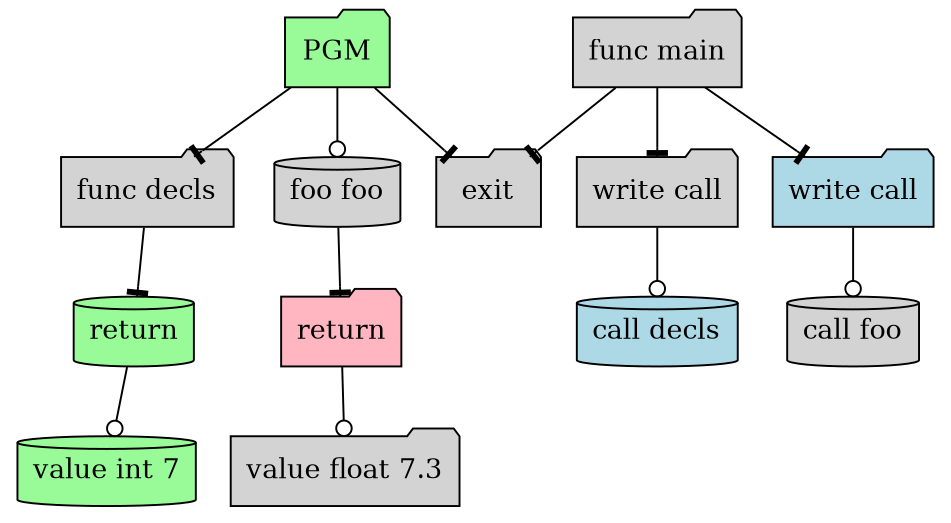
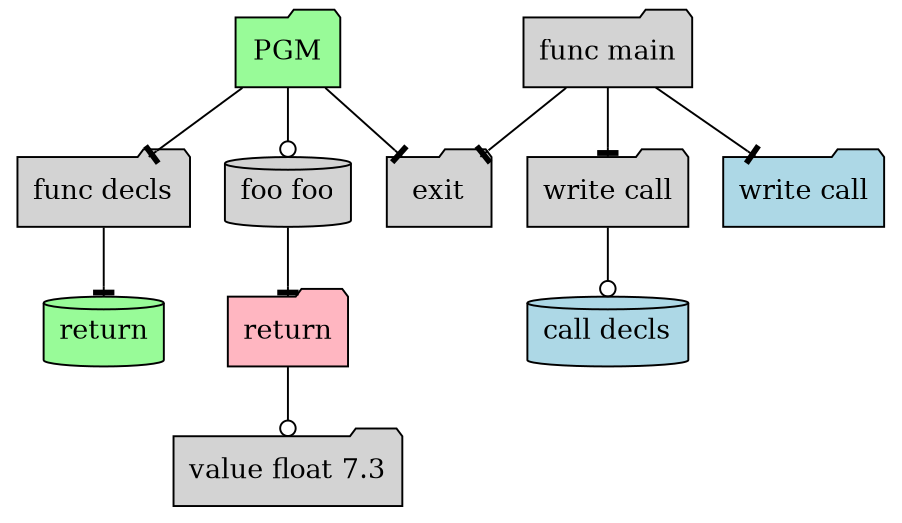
node "call foo": removed
node "value int 7": removed
